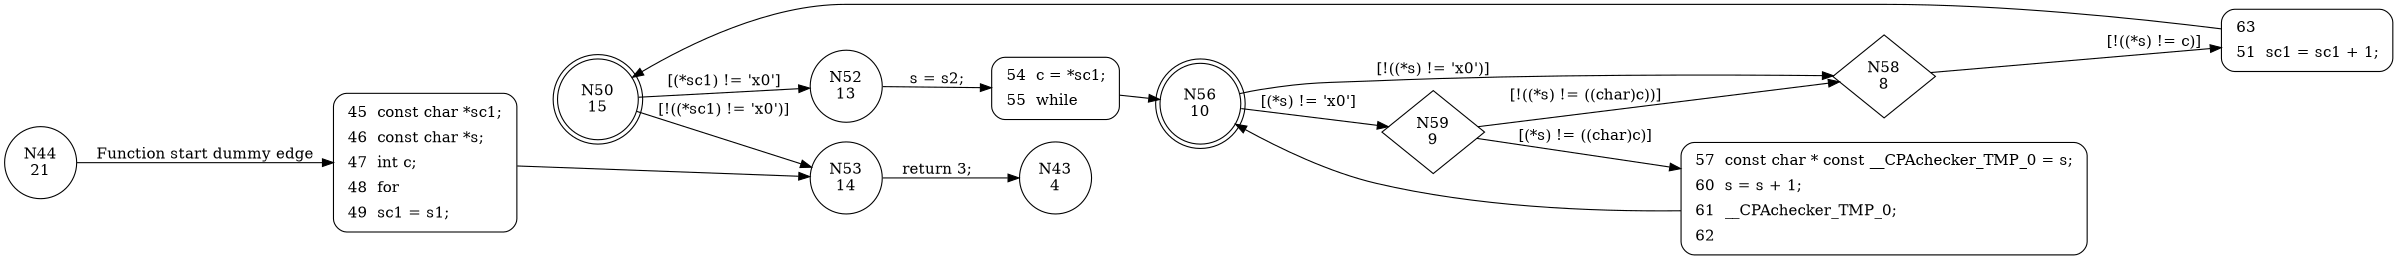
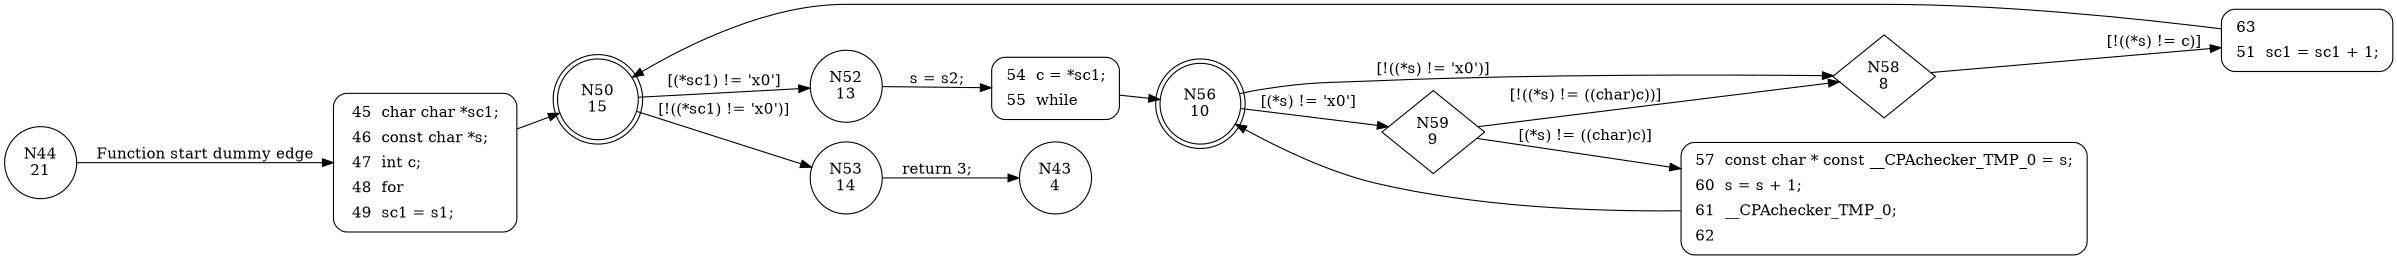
node "45": text "const char *sc1;" -> "char char *sc1;"
edge "45" -> "N53 14": now "45" -> "N50 15"
